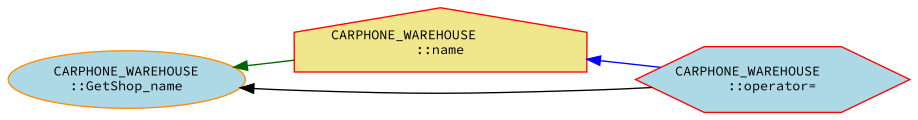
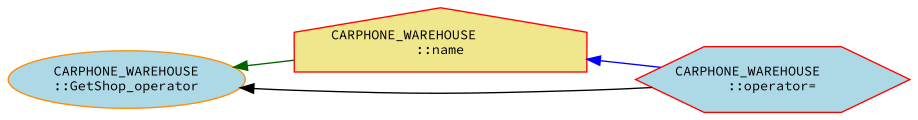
node "CARPHONE_WAREHOUSE ::GetShop_name": label "CARPHONE_WAREHOUSE ::GetShop_name" -> "CARPHONE_WAREHOUSE ::GetShop_operator"
